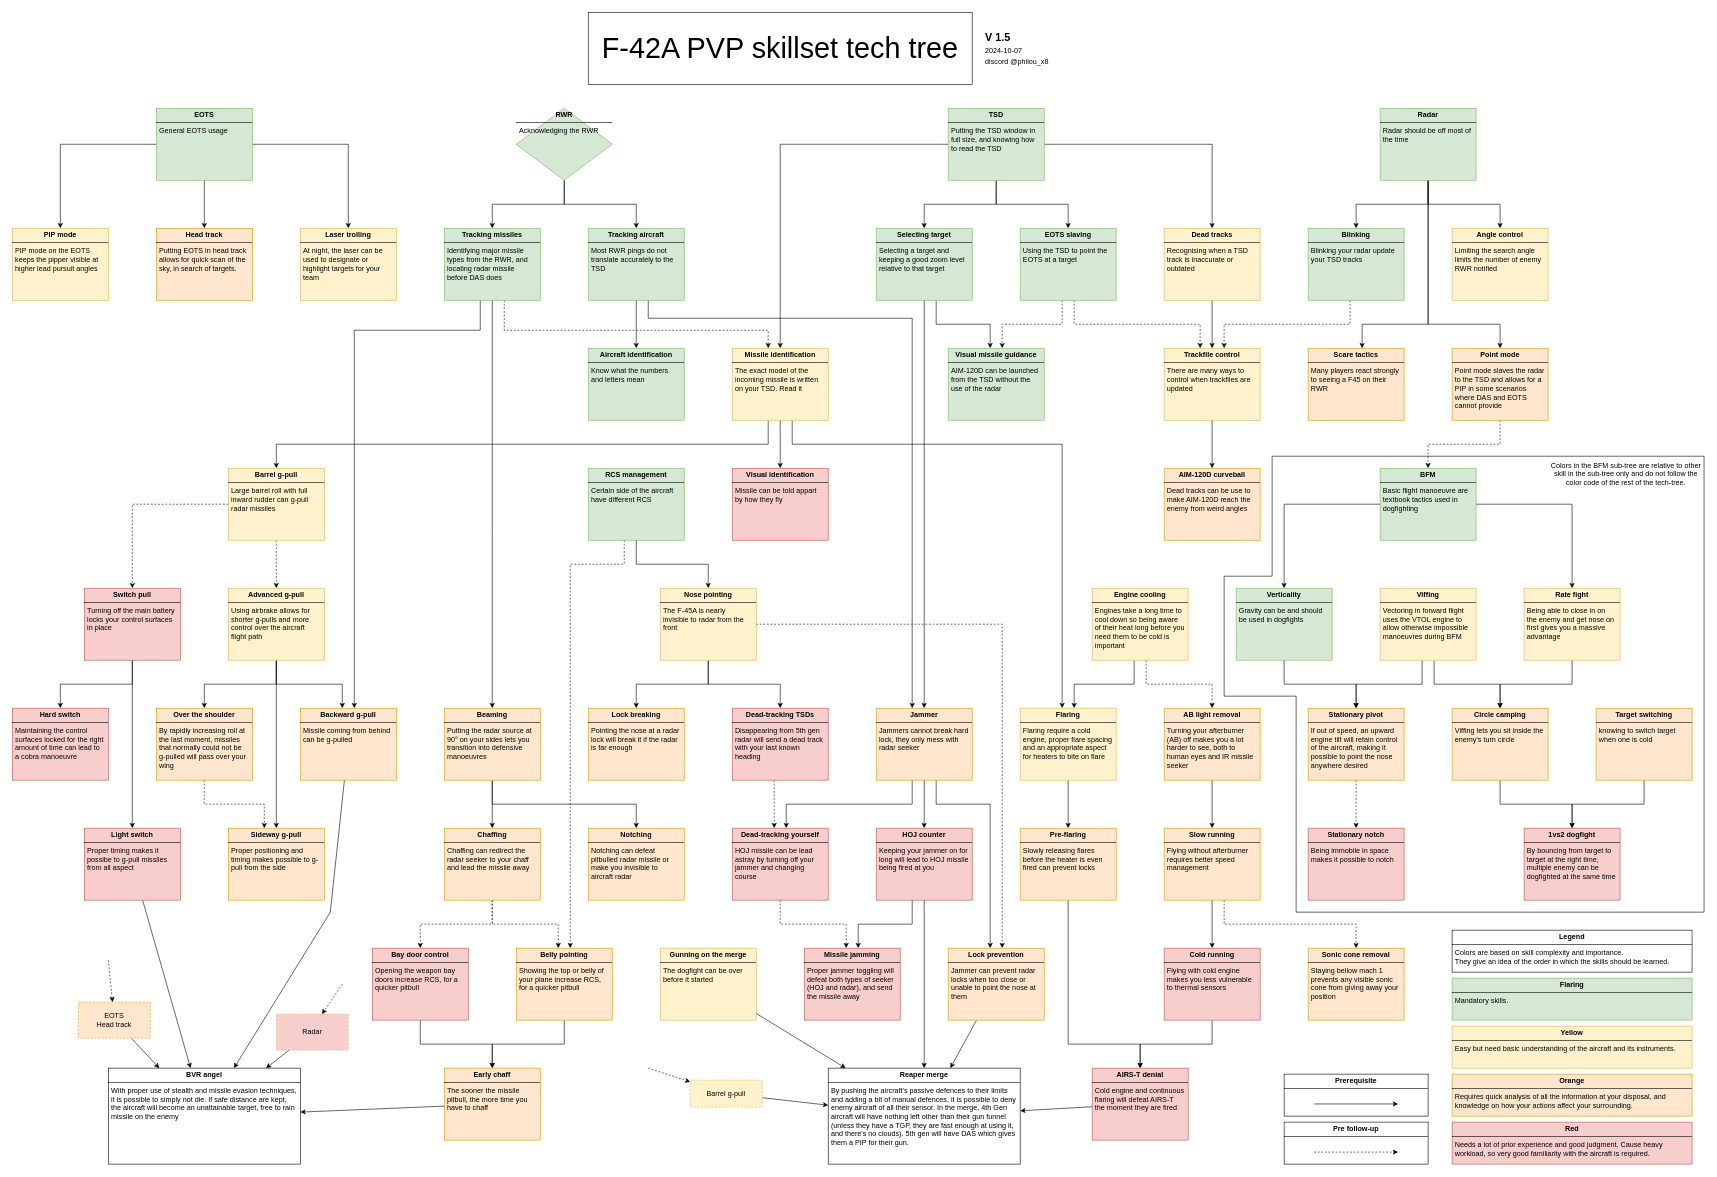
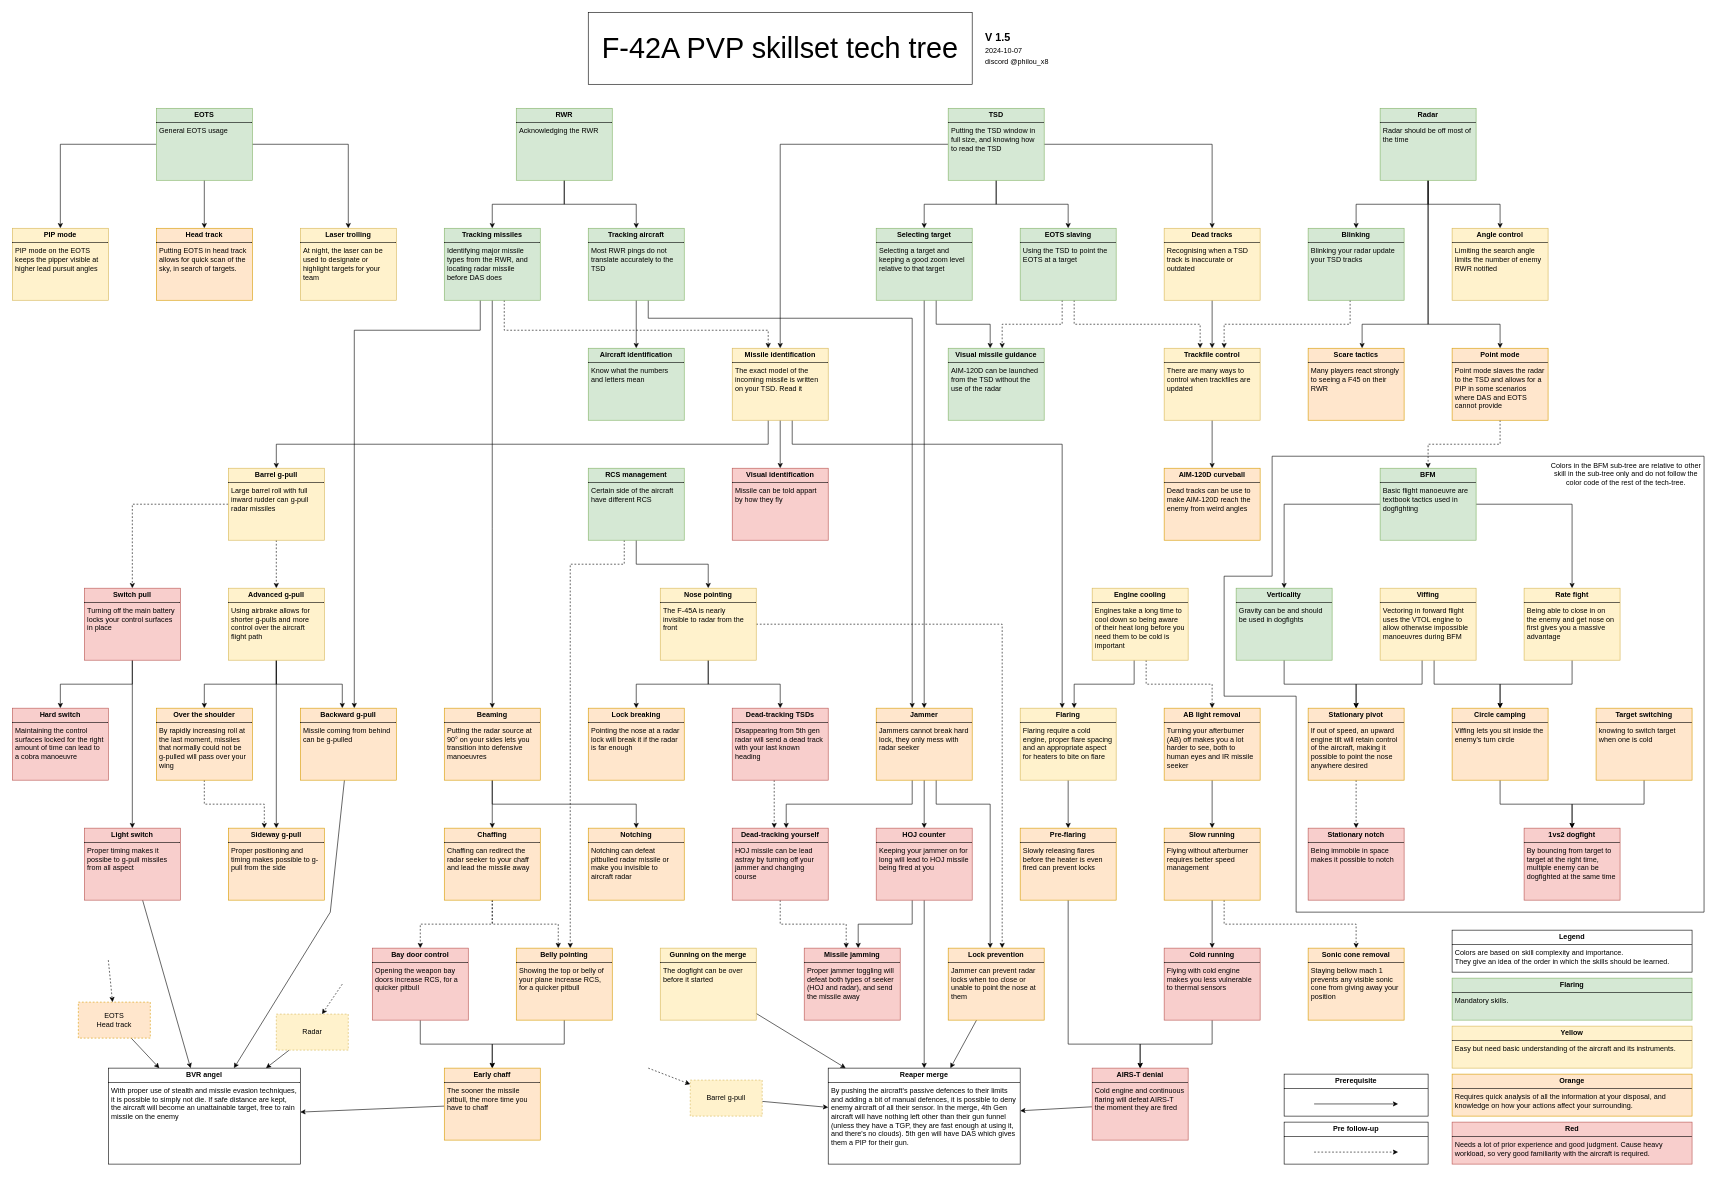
node "RWR Acknowledging the RWR": shape diamond -> rectangle
node "Radar": fillcolor #f8cecc -> #fff2cc
node "Barrel g-pull": size 72x27 -> 72x36
